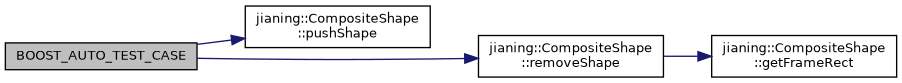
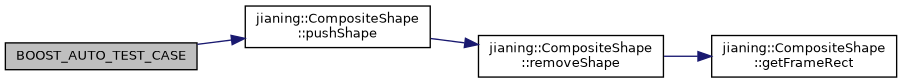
edge "BOOST_AUTO_TEST_CASE" -> "jianing::CompositeShape ::removeShape": now "jianing::CompositeShape ::pushShape" -> "jianing::CompositeShape ::removeShape"
